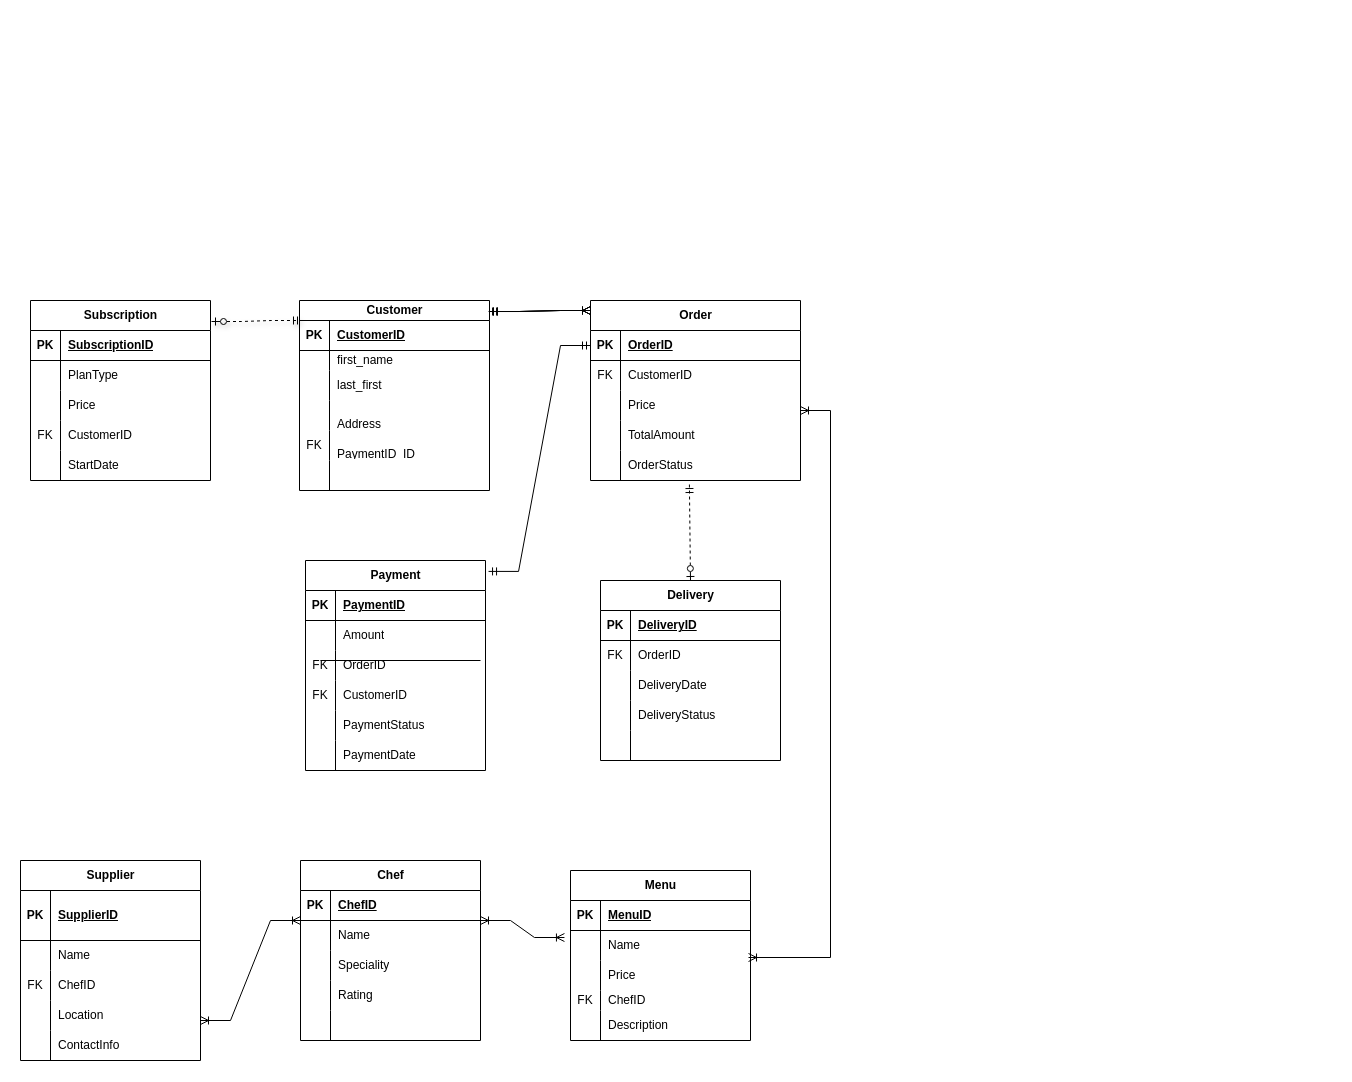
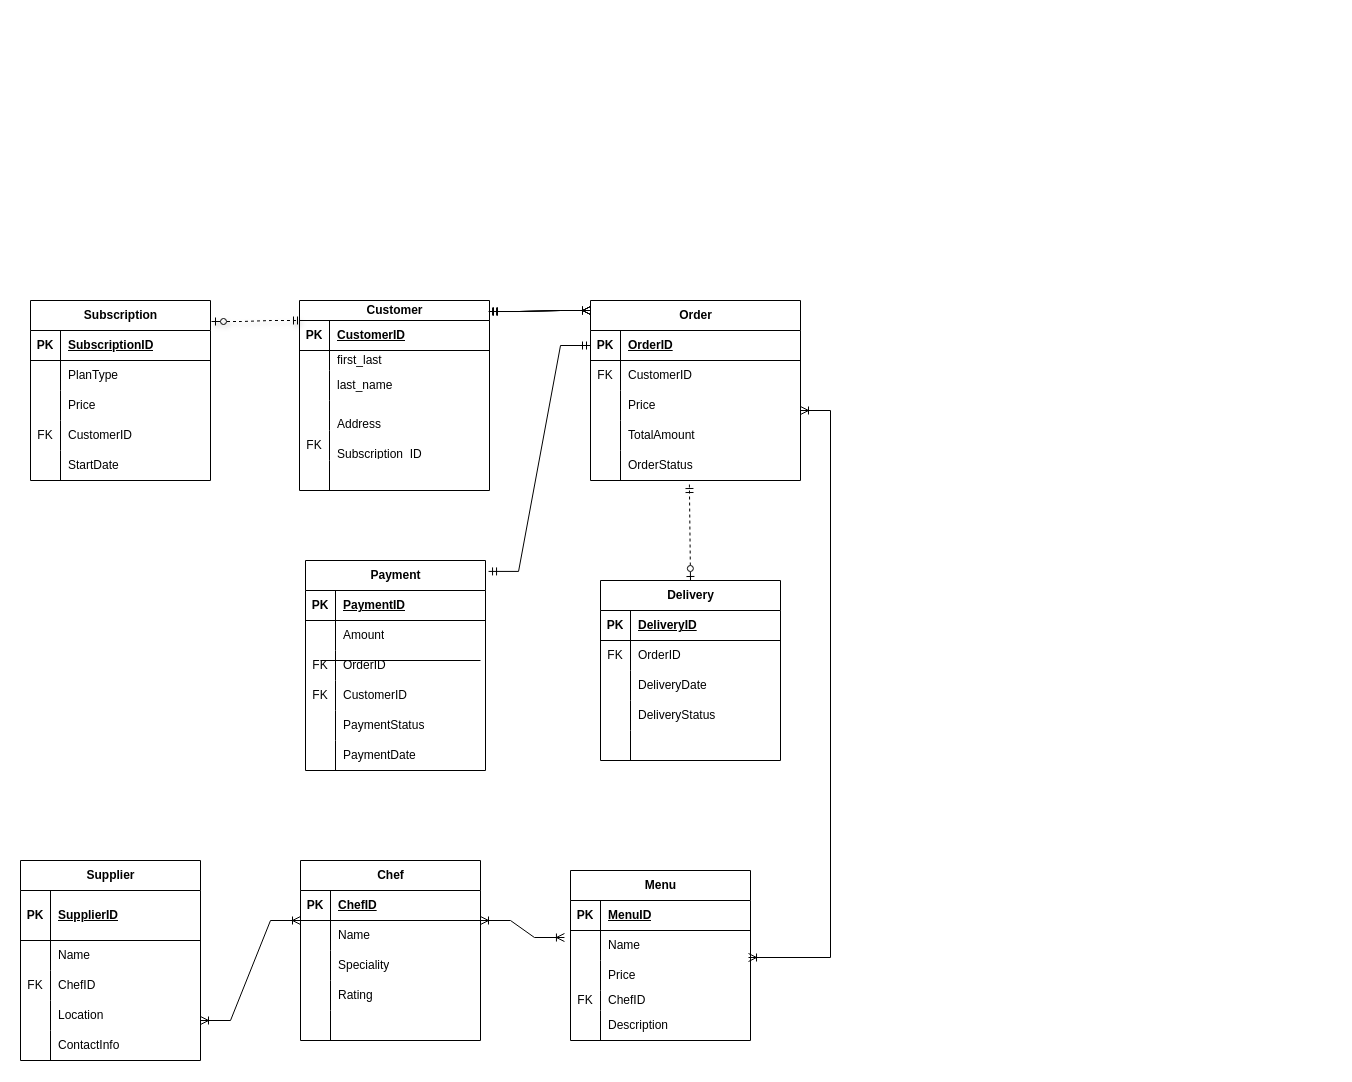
node "first_name": label "first_name" -> "first_last"
node "last_first": label "last_first" -> "last_name"
node "PaymentID_ID": label "PaymentID_ID" -> "Subscription_ID"
